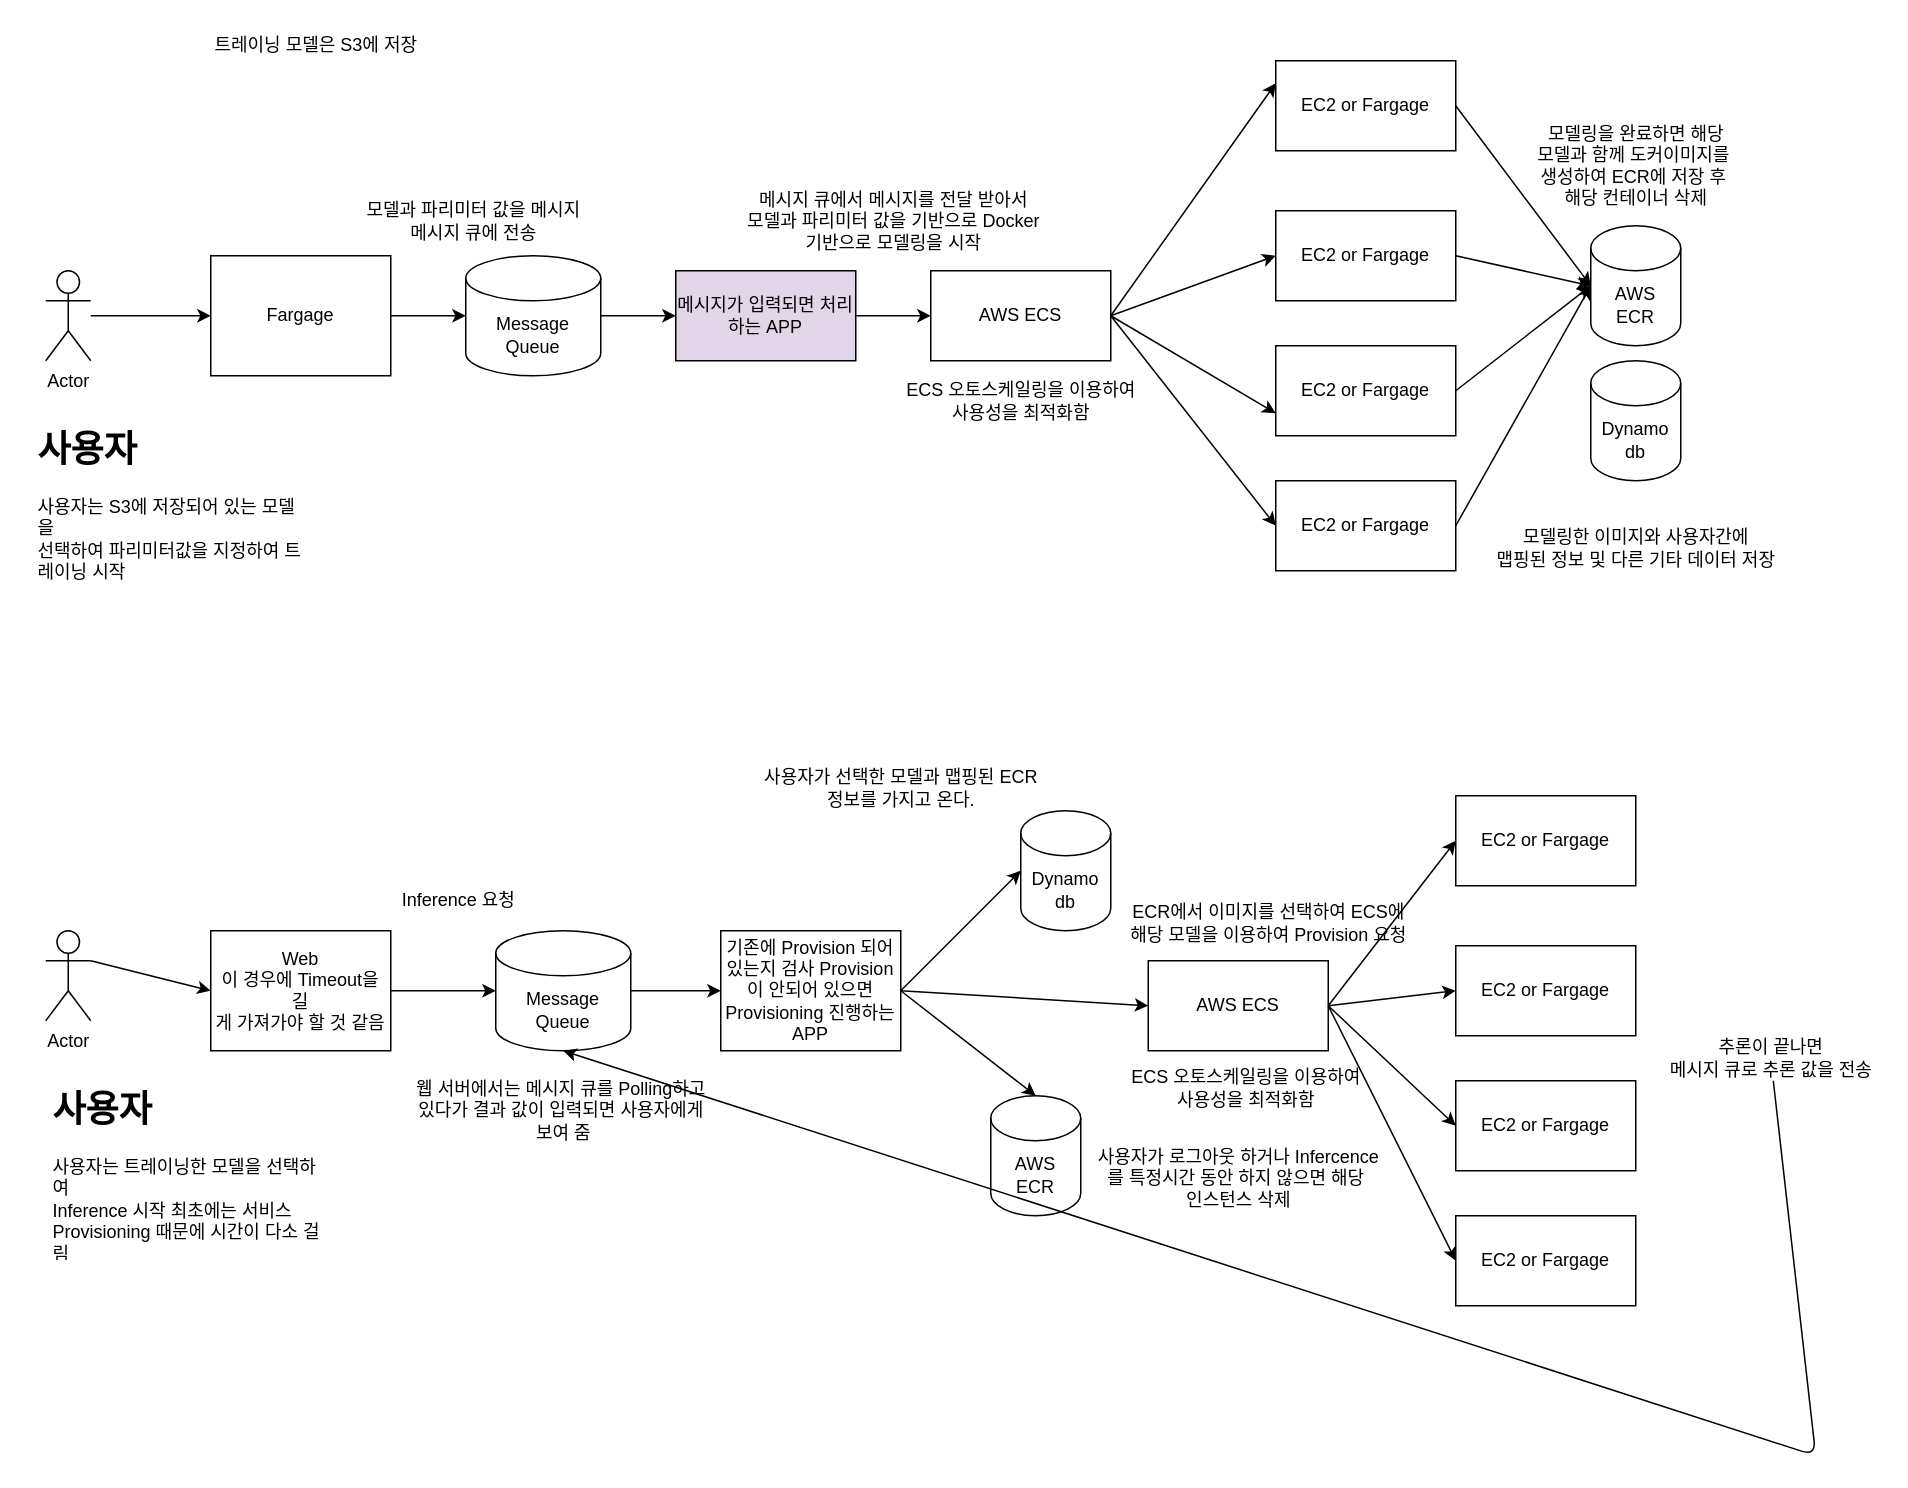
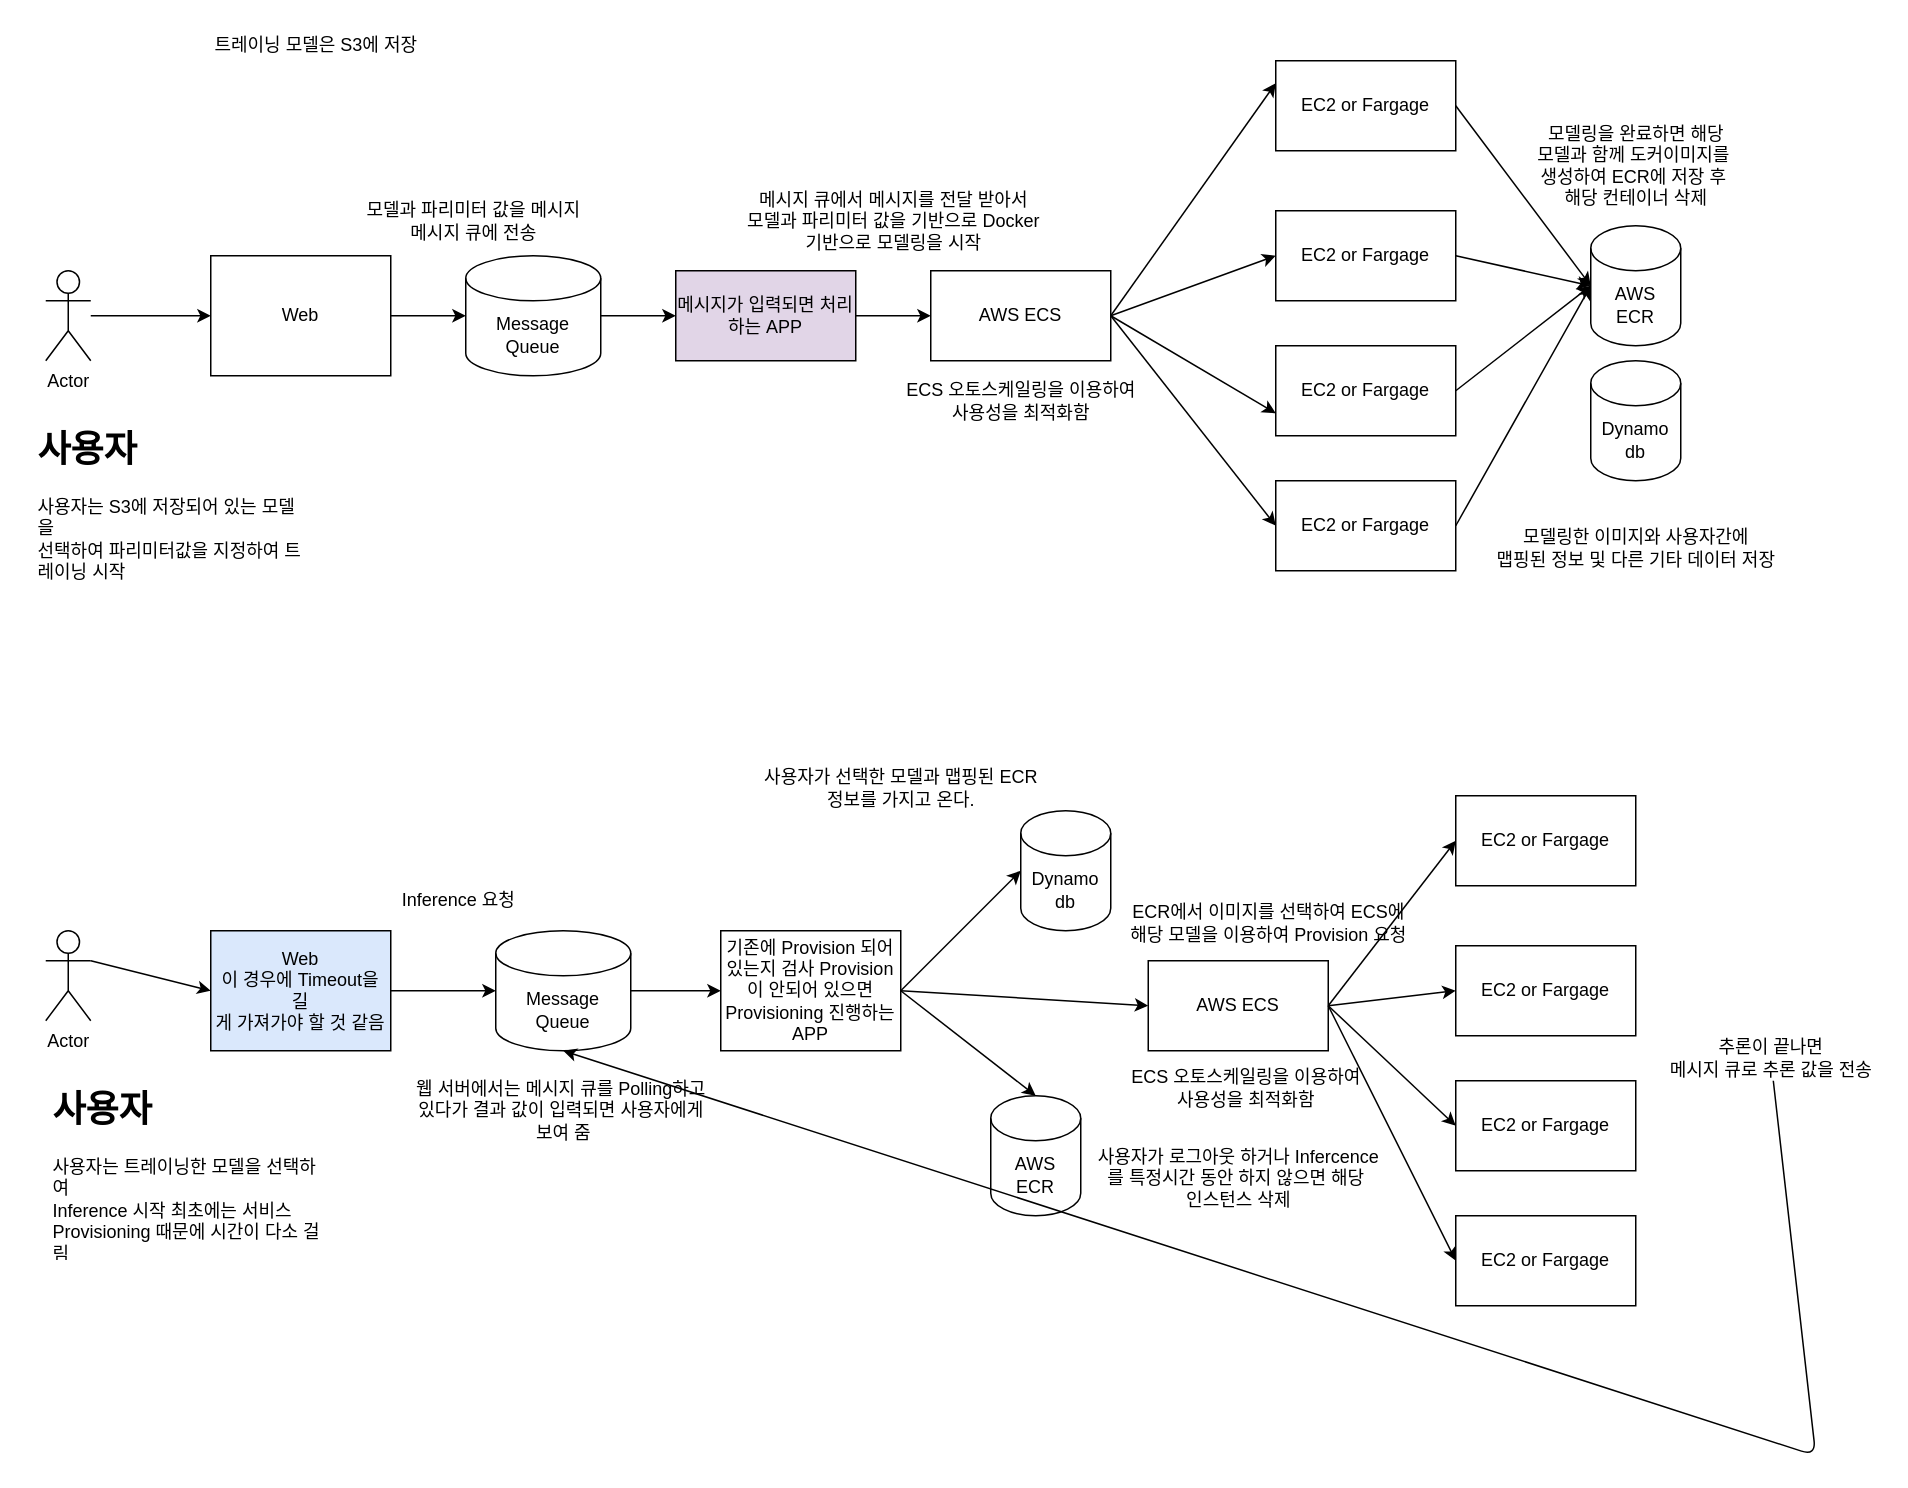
node "Fargage": label "Fargage" -> "Web"
node "Web 이 경우에 Timeout을 길 게 가져가야 할 것 같음": fillcolor #ffffff -> #dae8fc
